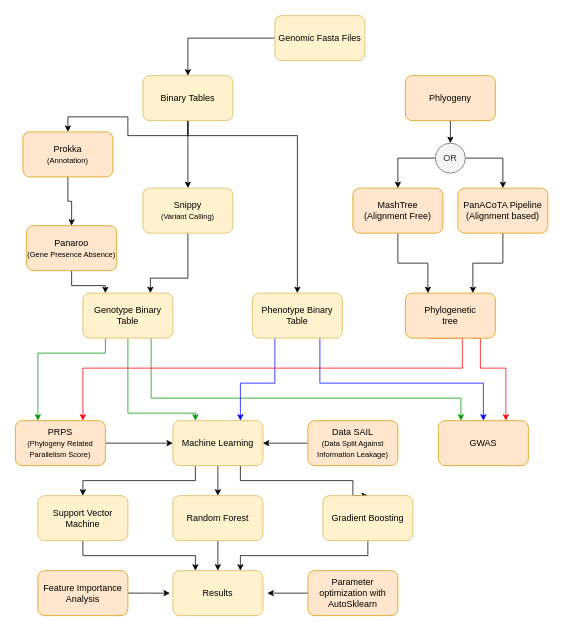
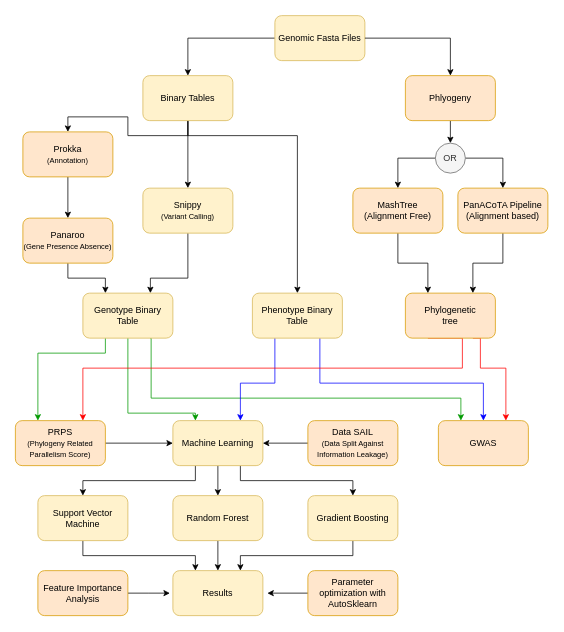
edge "Genomic Fasta Files" -> "Phlyogeny": added
node "Panaroo (Gene Presence Absence)": moved (72, 248) -> (68, 240)
node "Gradient Boosting": moved (368, 518) -> (353, 518)
